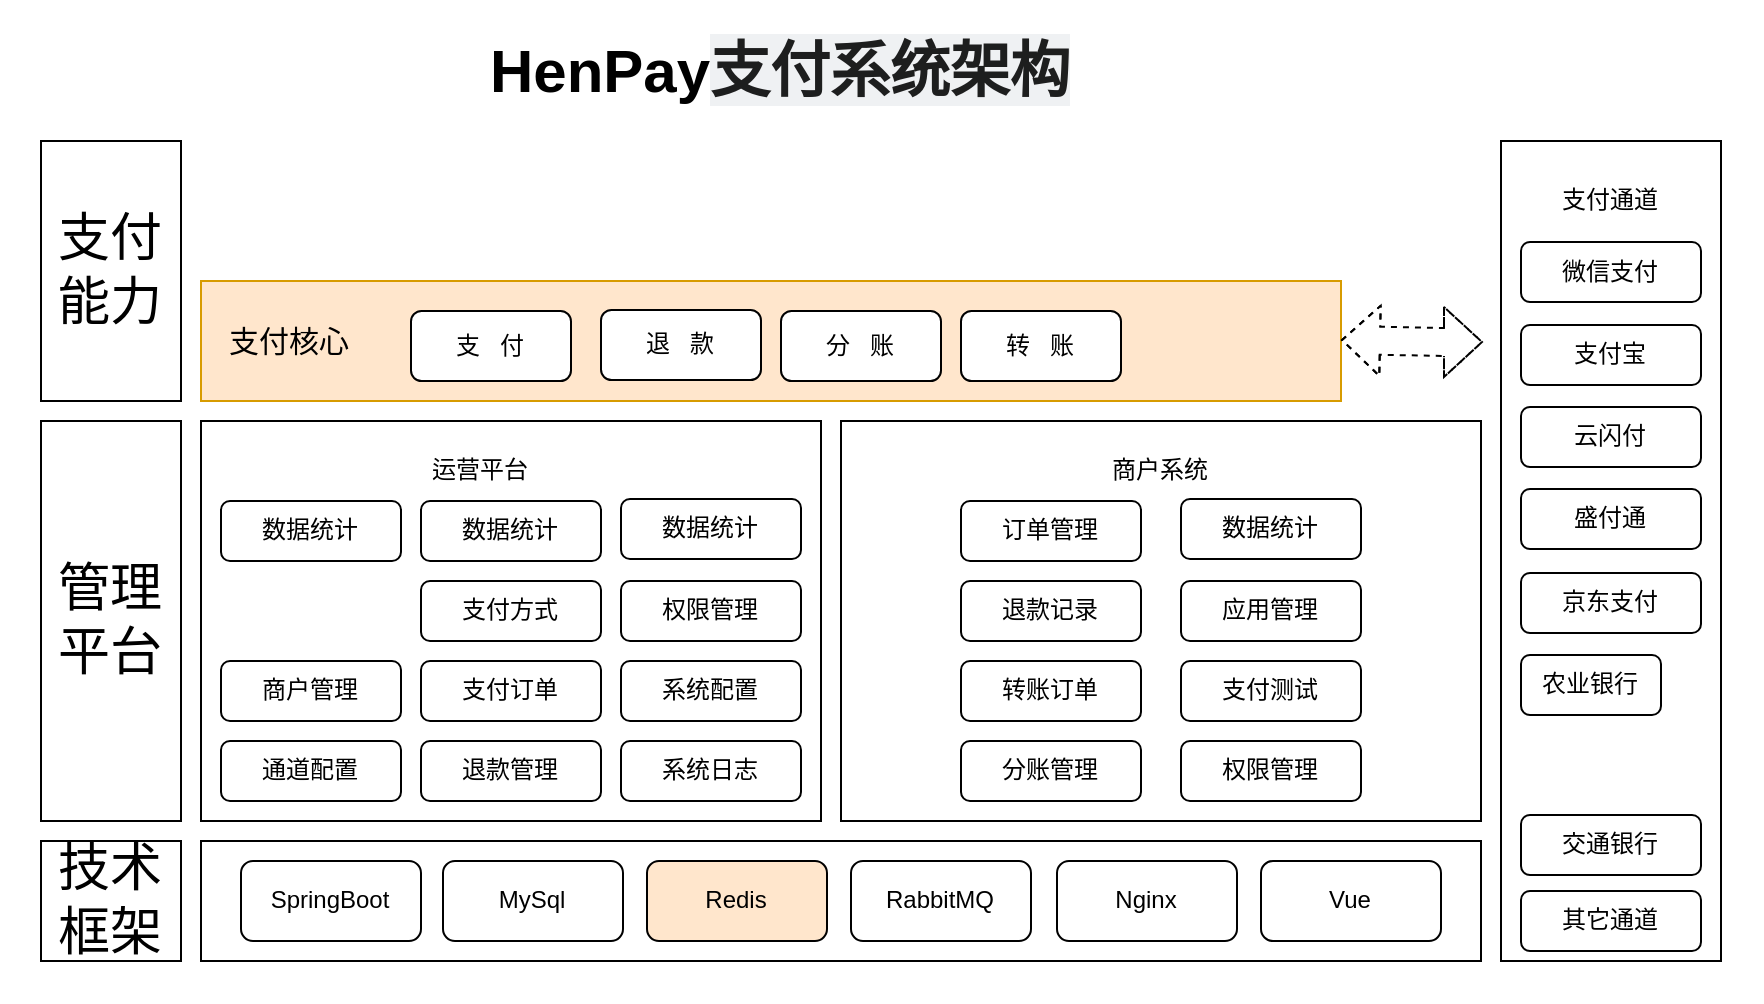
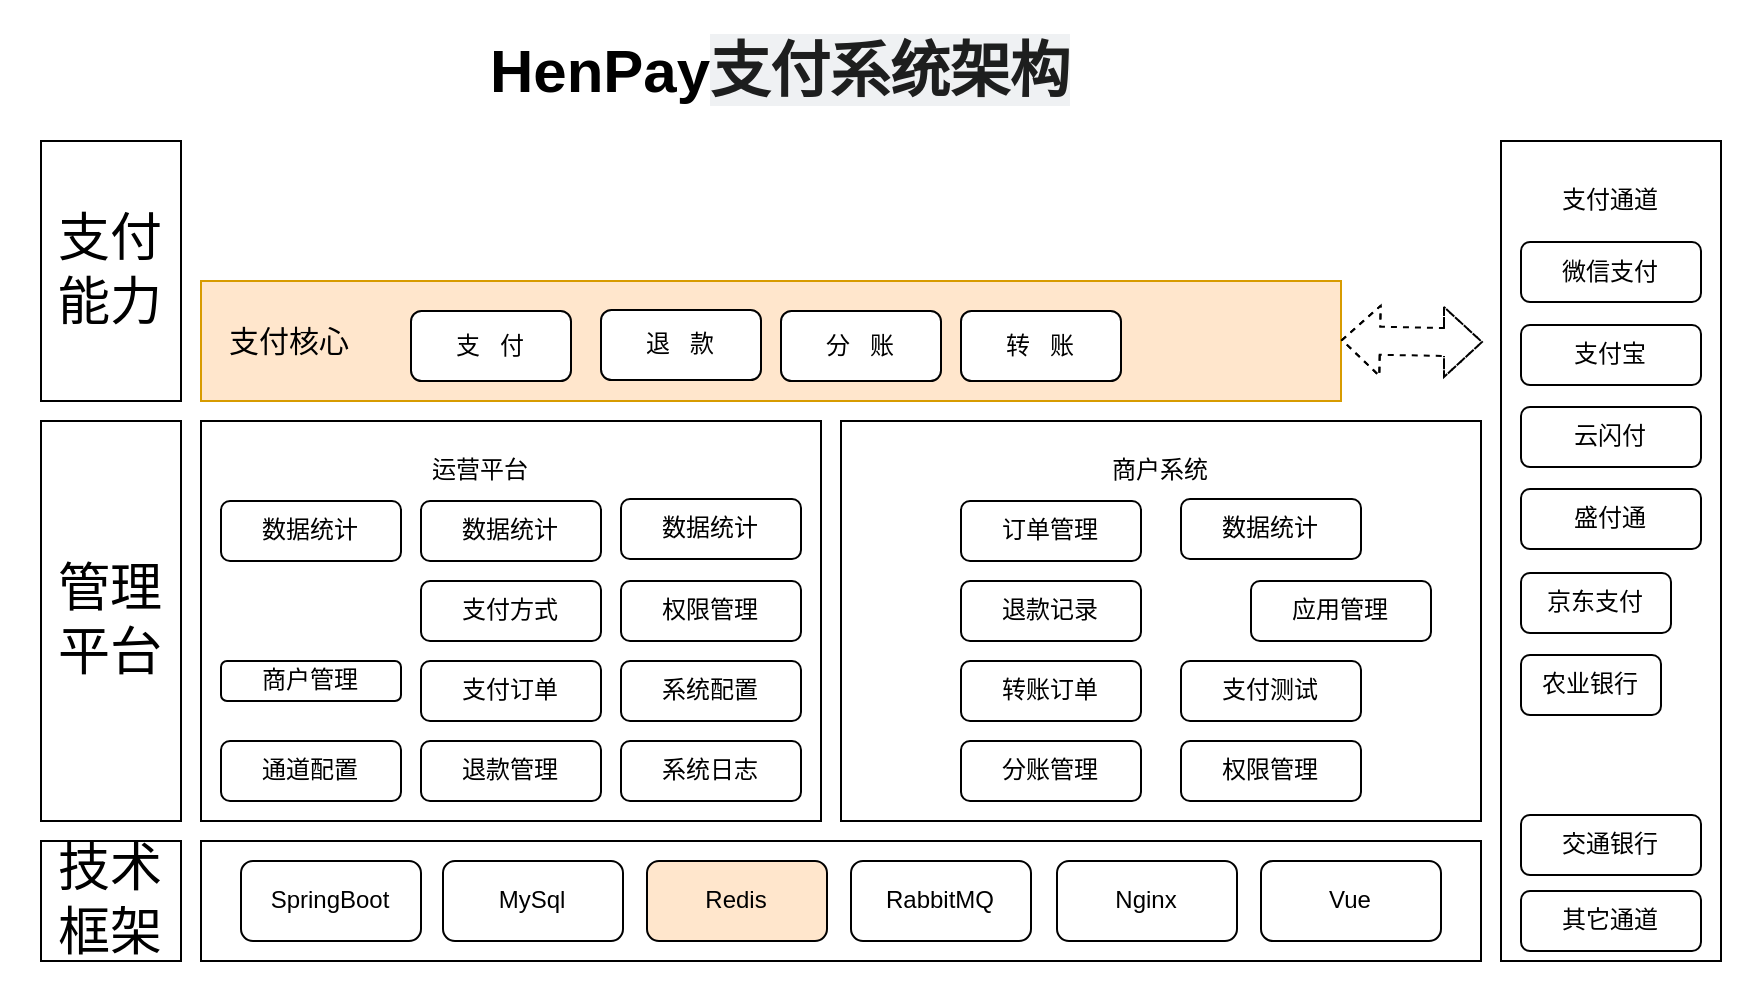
node "京东支付": size 180x60 -> 150x60
node "应用管理": moved (1271, 611) -> (1341, 611)
node "商户管理": size 180x60 -> 180x40
